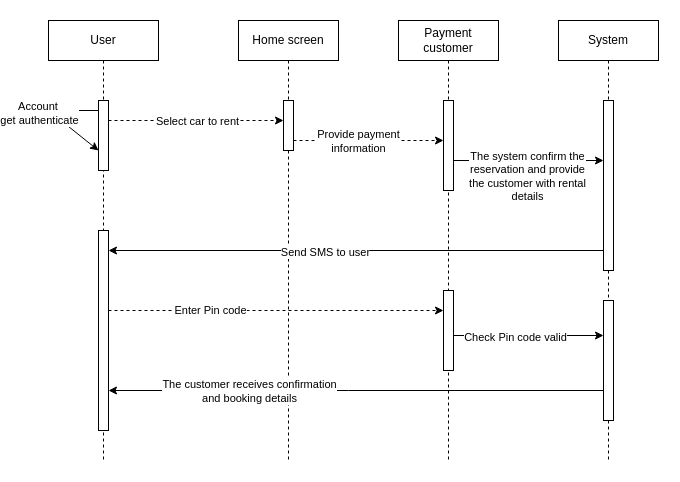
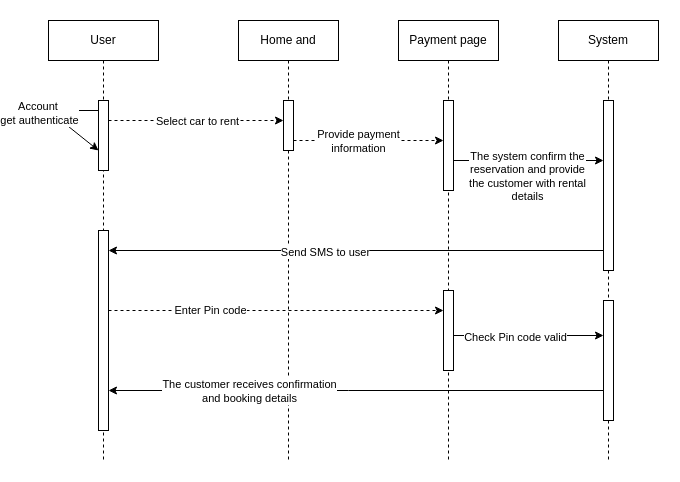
node "Home screen": label "Home screen" -> "Home and"
node "Payment customer": label "Payment customer" -> "Payment page"
